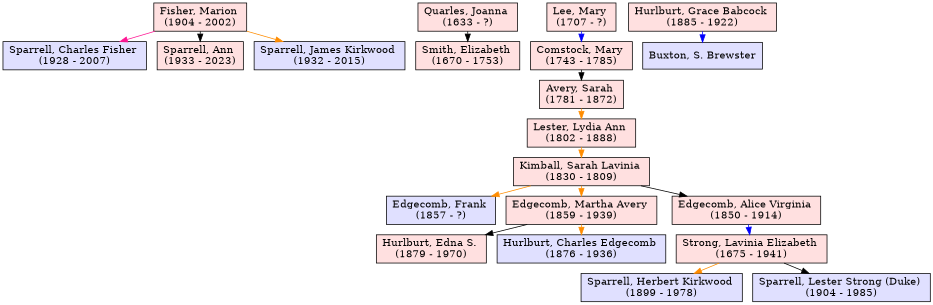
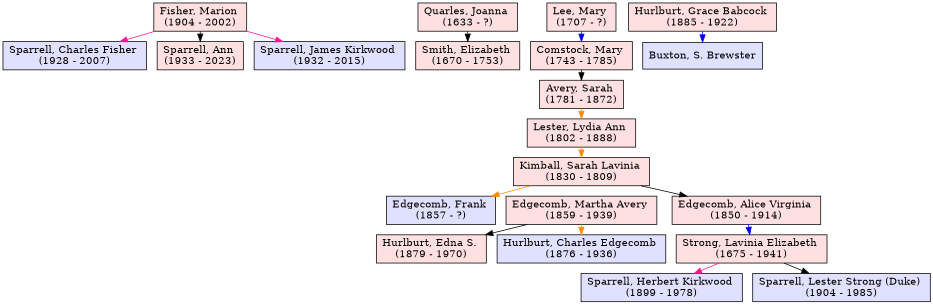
edge "Fisher, Marion" -> "Sparrell, James Kirkwood": color darkorange -> deeppink
edge "Kimball, Sarah Lavinia" -> "Edgecomb, Martha Avery": removed
edge "Strong, Lavinia Elizabeth" -> "Sparrell, Herbert Kirkwood": color darkorange -> deeppink
